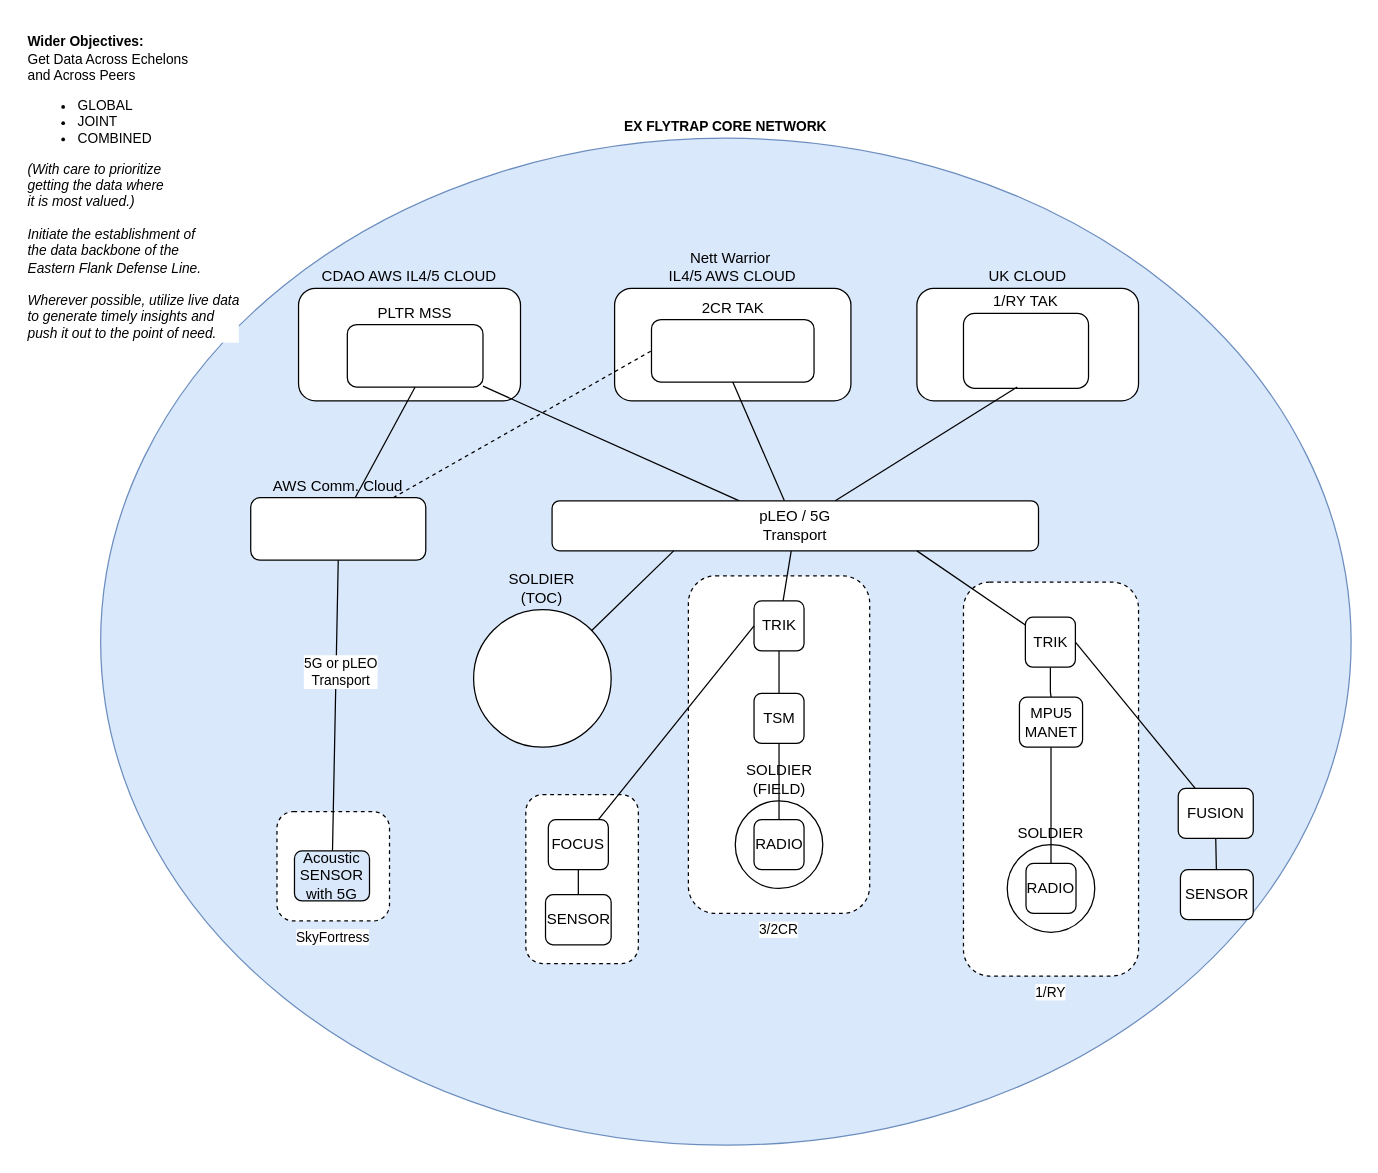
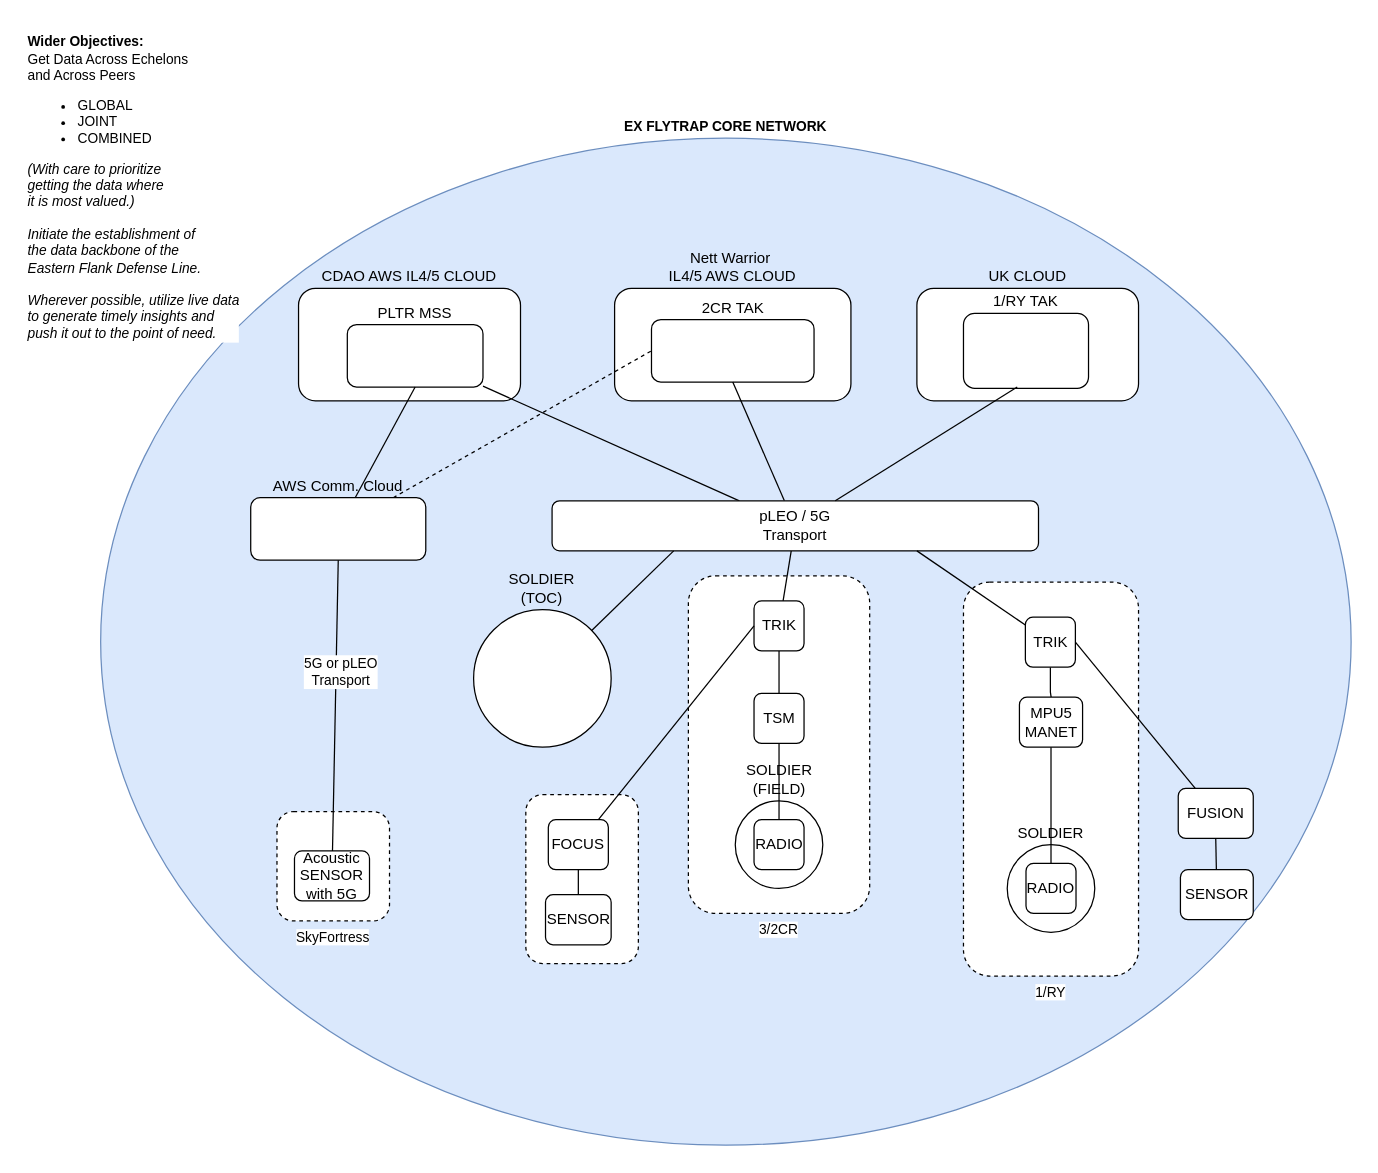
node "Acoustic SENSOR with 5G": fillcolor #dae8fc -> #ffffff
